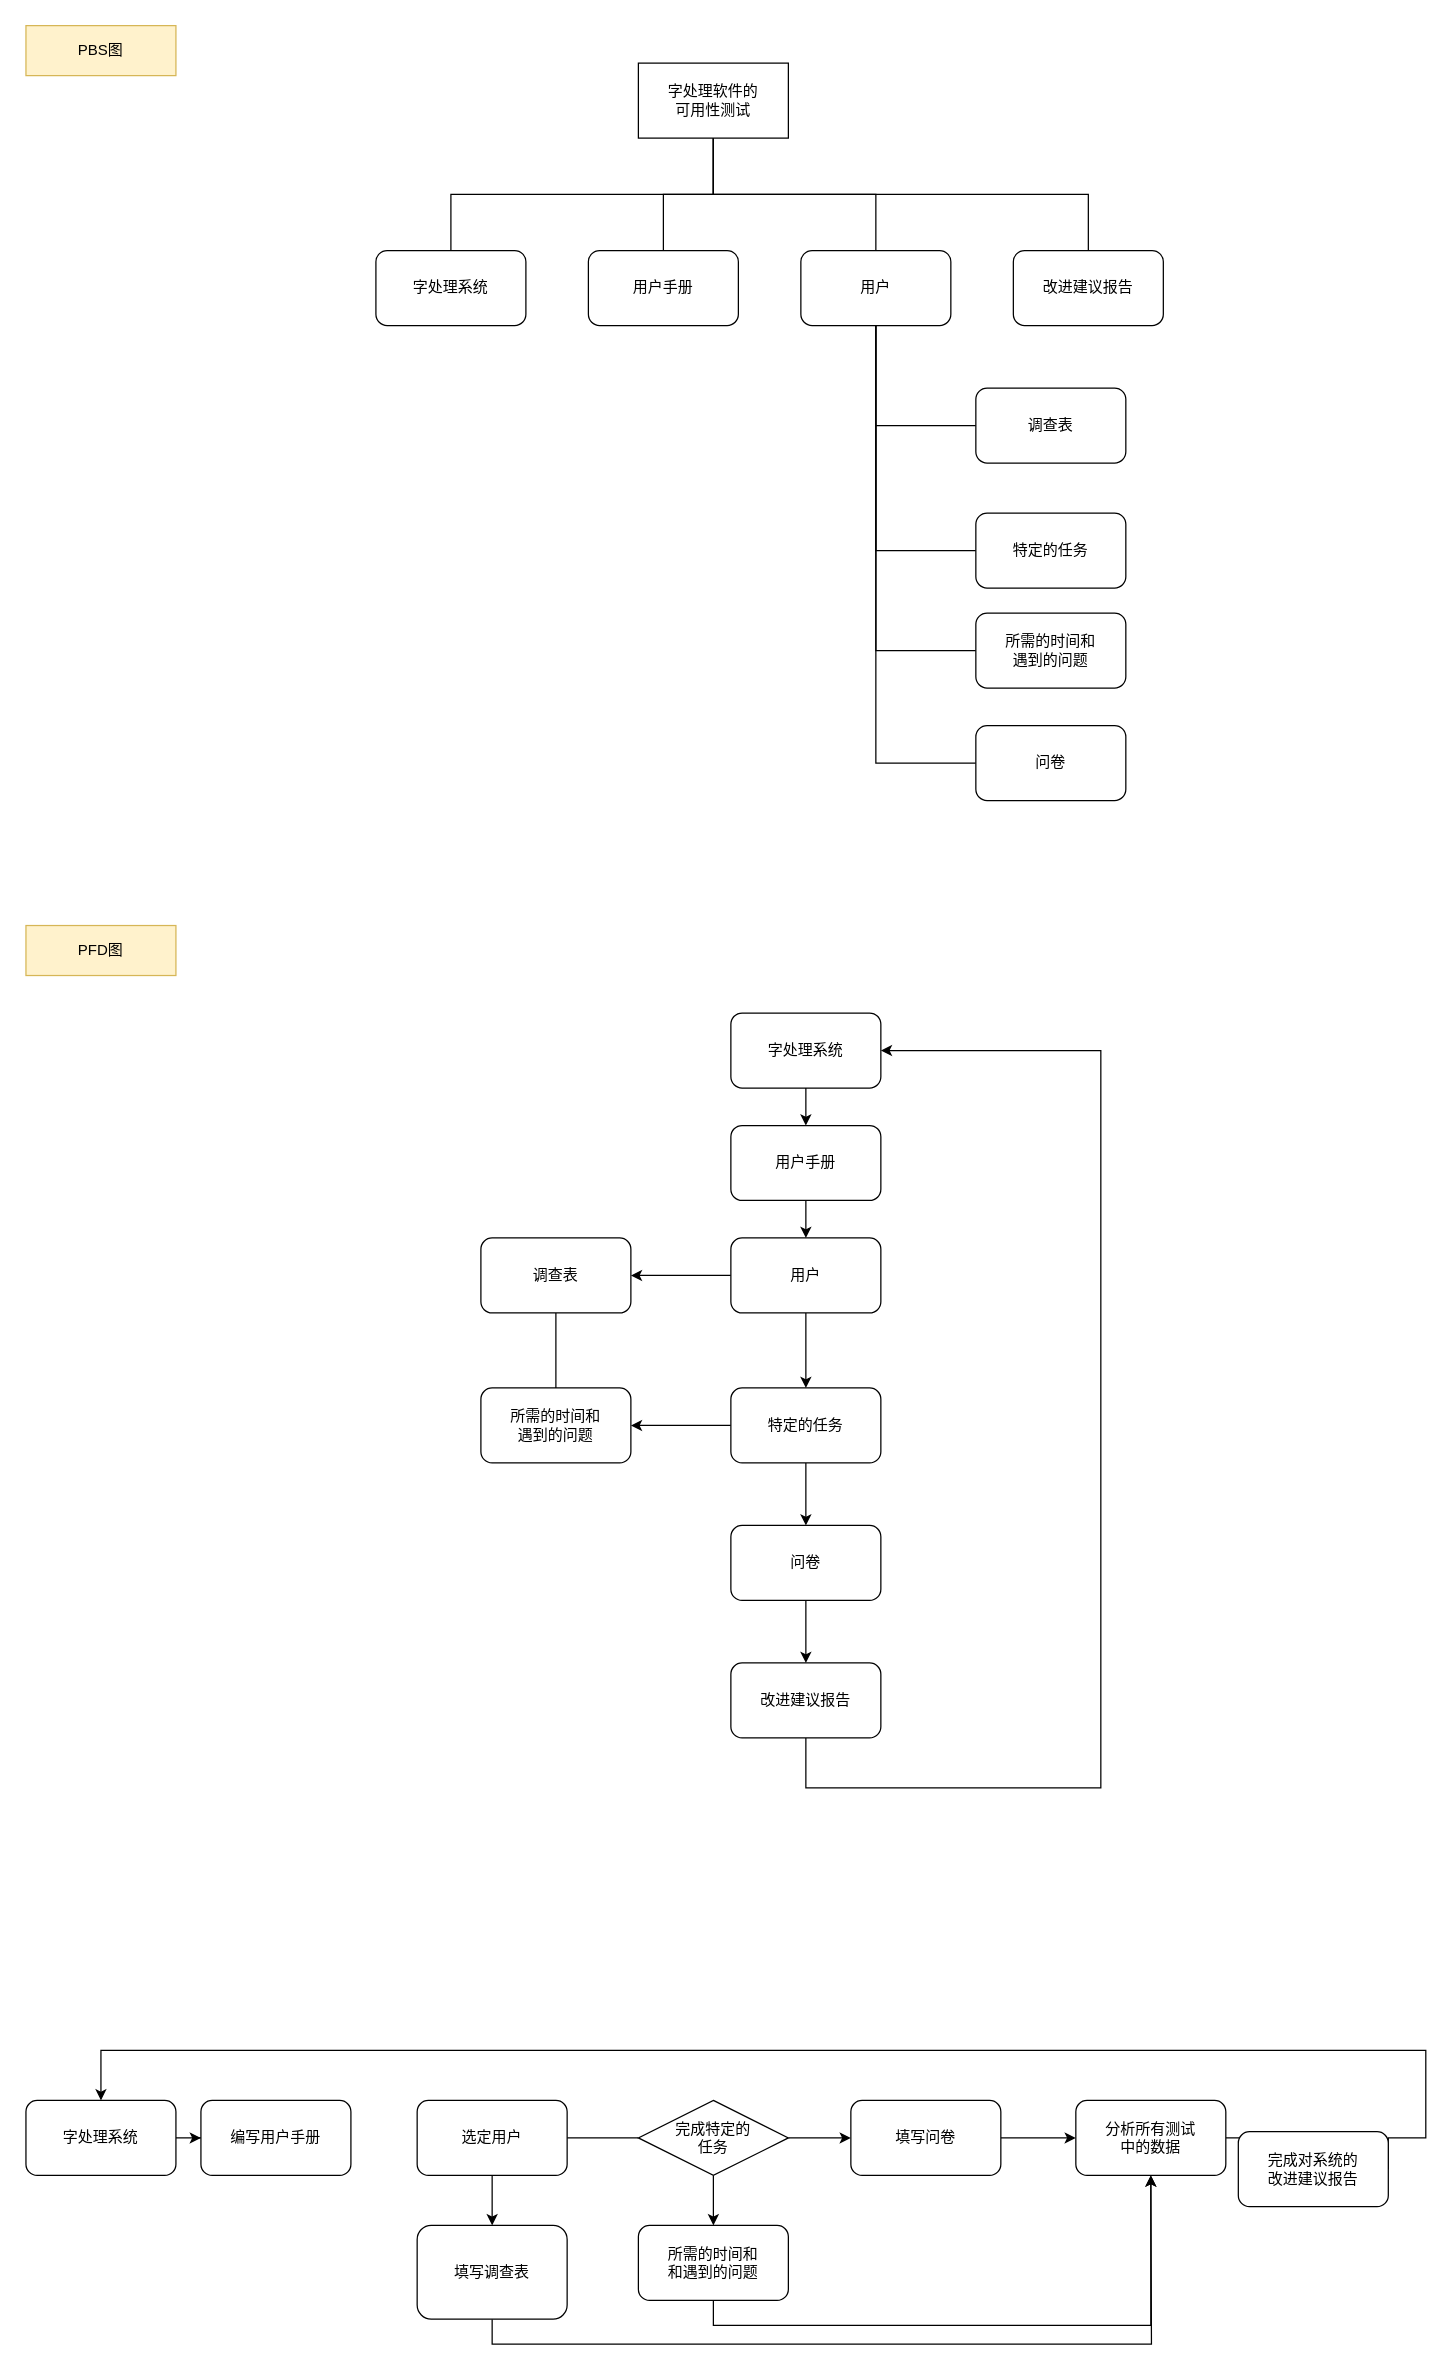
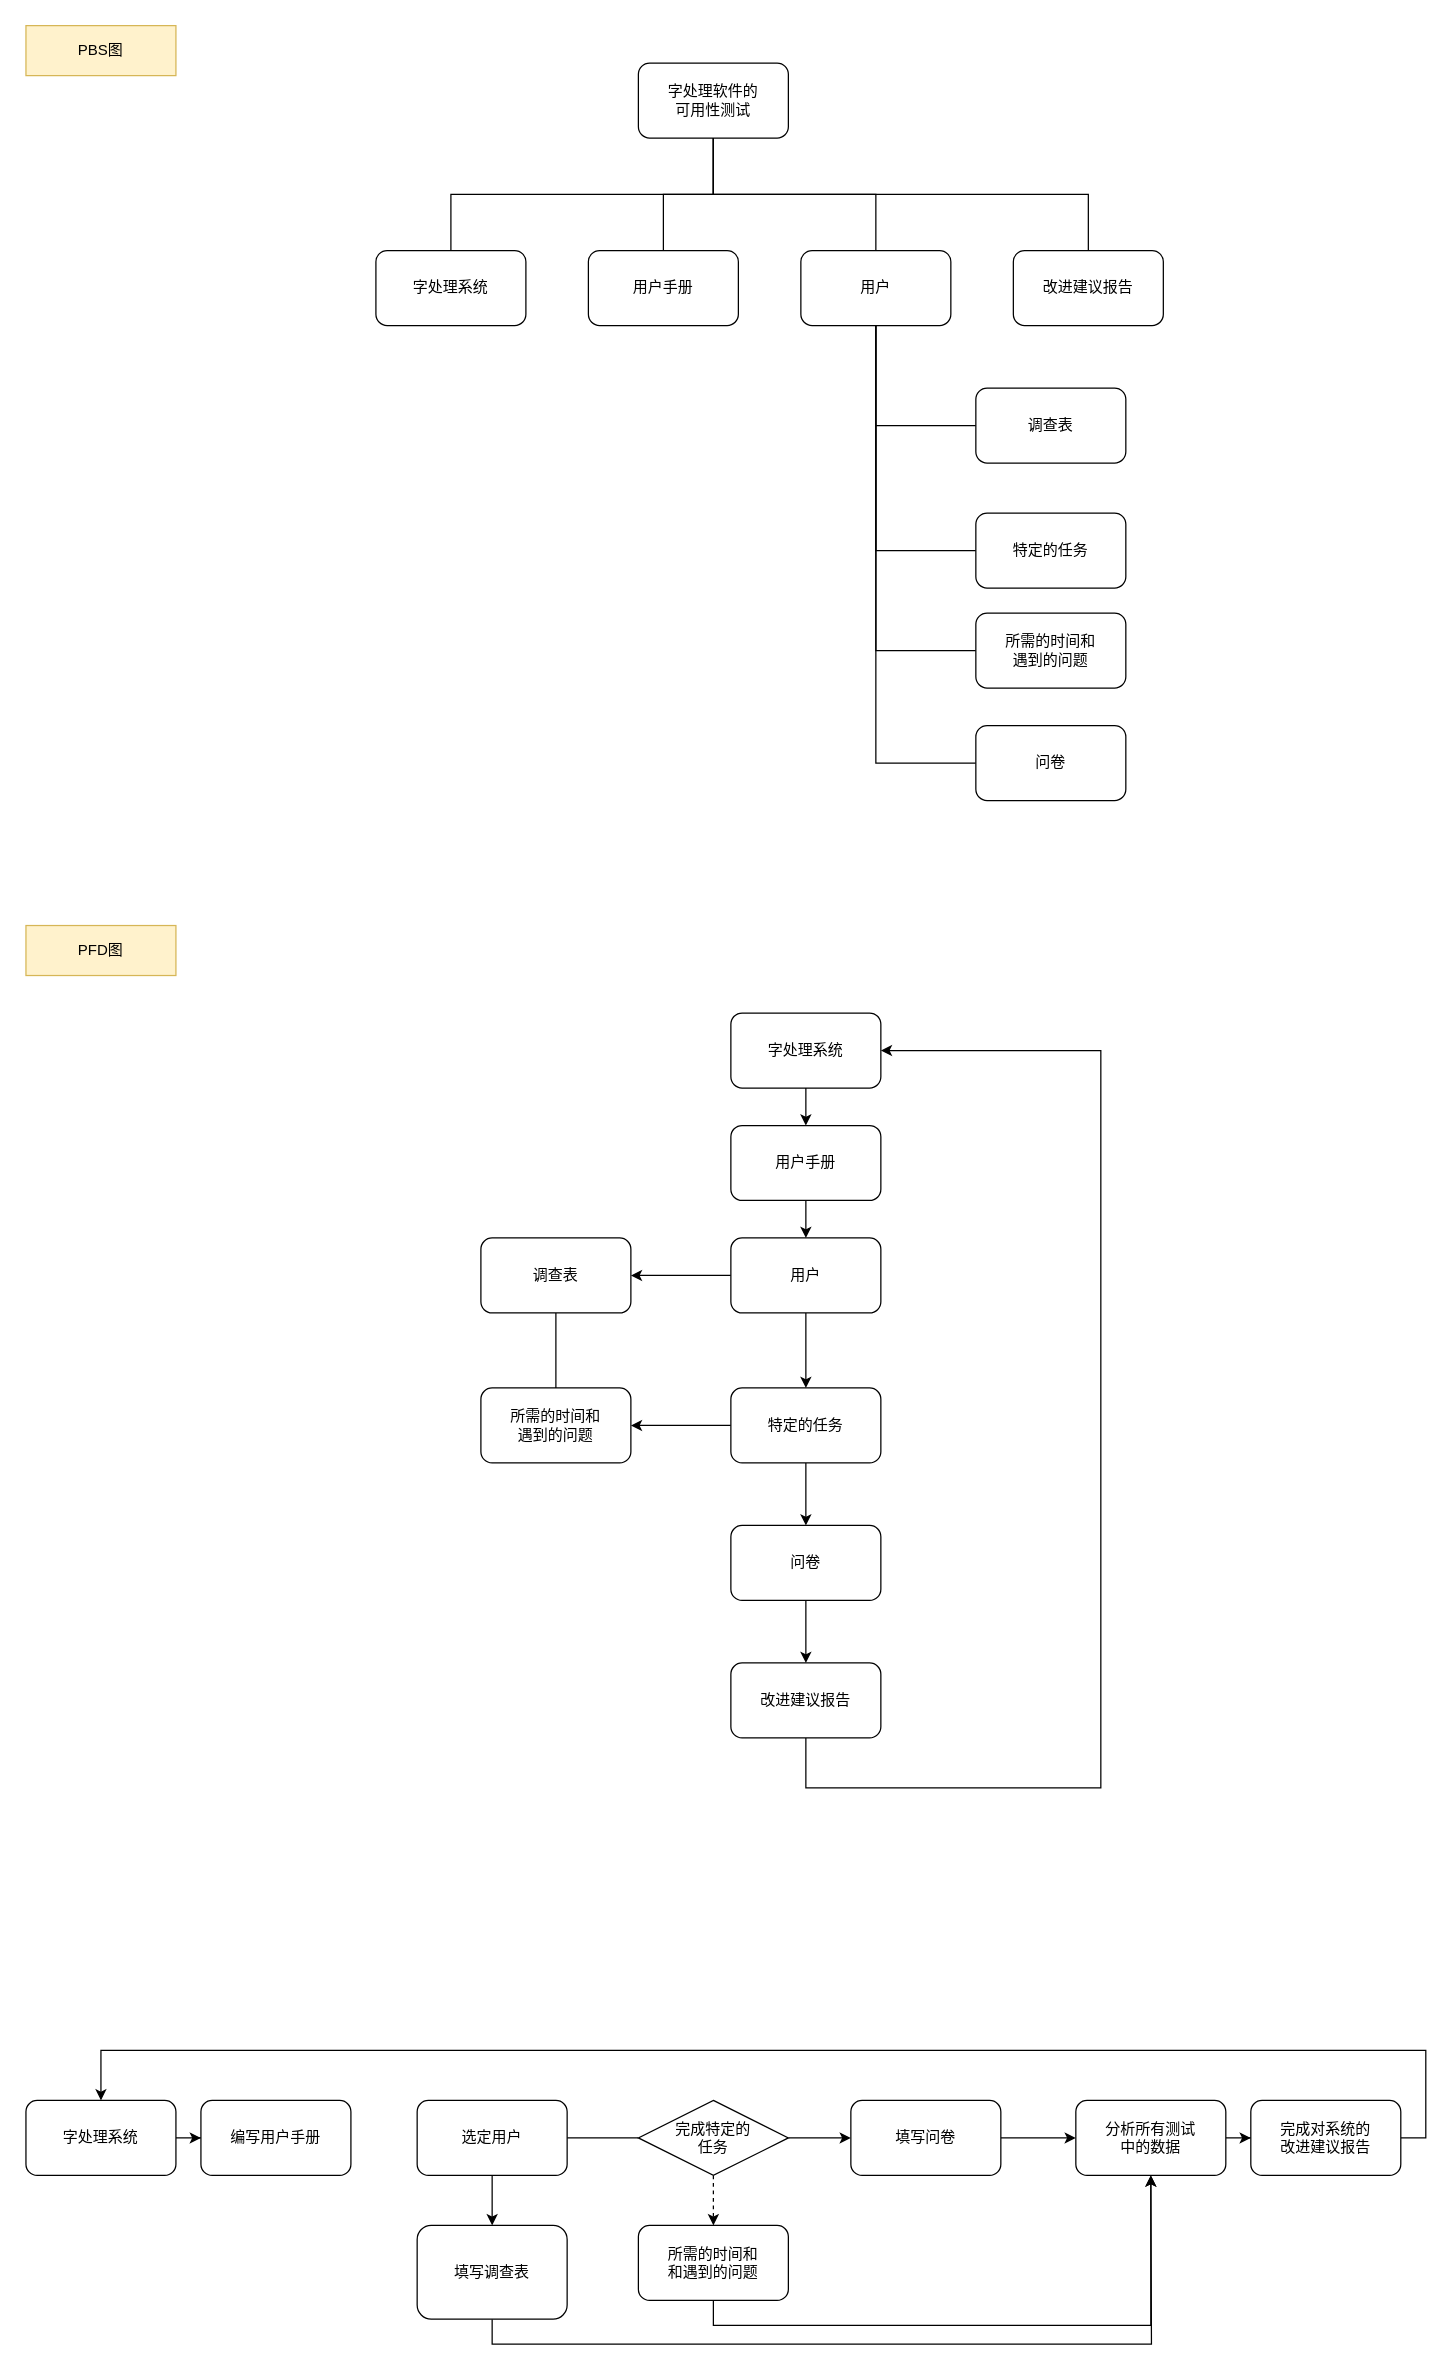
node "字处理软件的 可用性测试": shape rectangle -> rounded rectangle
node "完成对系统的 改进建议报告": moved (1313, 2169) -> (1326, 2138)
edge "完成特定的 任务" -> "所需的时间和 和遇到的问题": style solid -> dashed
